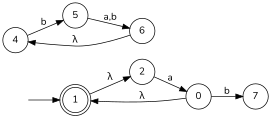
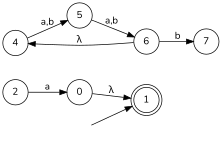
edge "4" -> "5": label "b" -> "a,b"
edge "1" -> "2": removed, label "λ"
edge "0" -> "7": now "6" -> "7"
